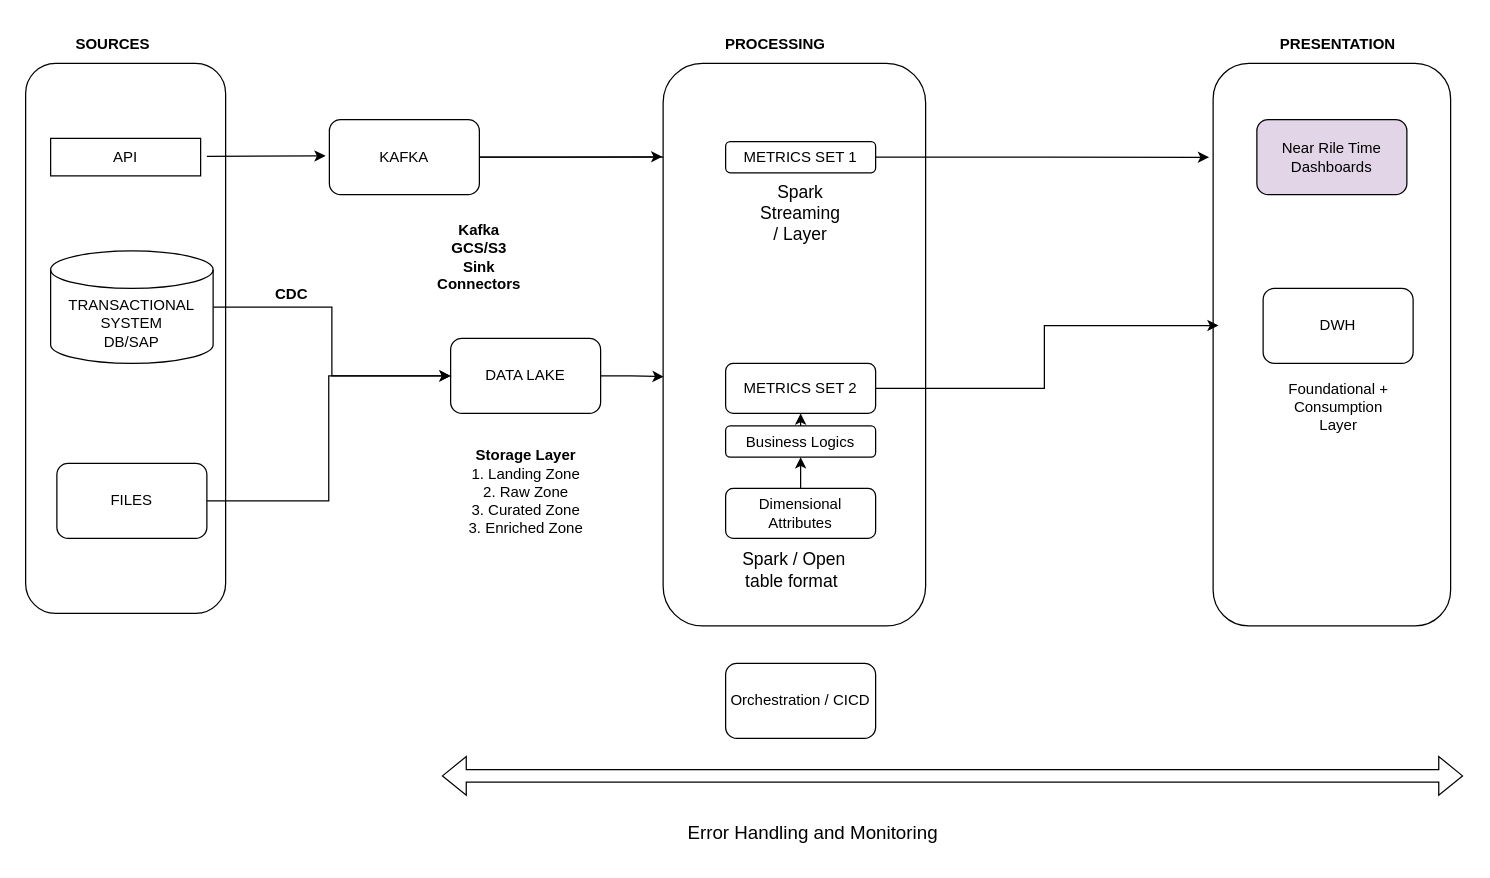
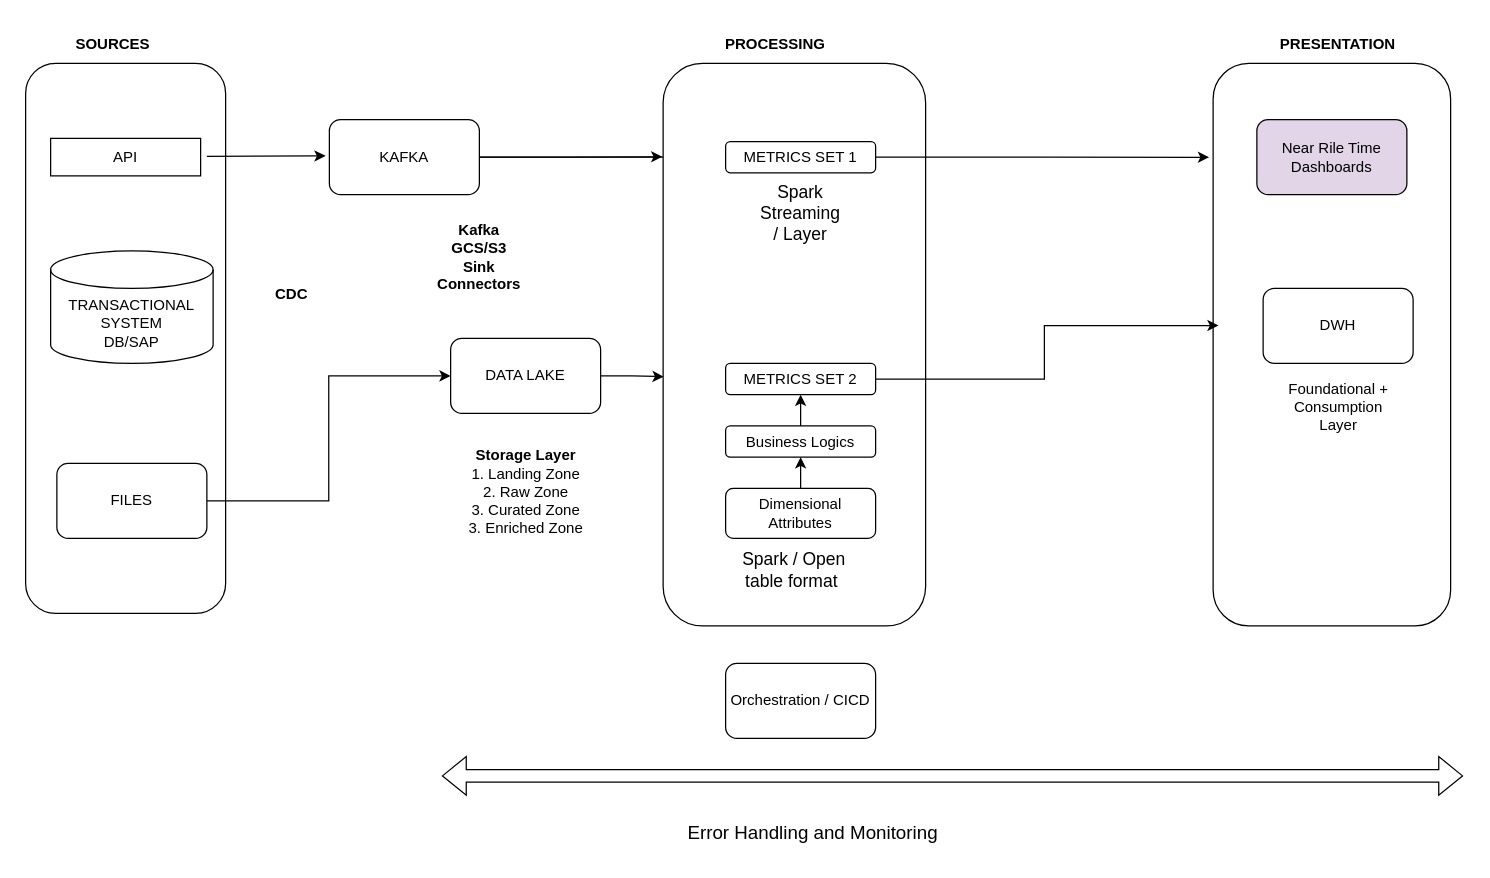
edge "TRANSACTIONAL SYSTEM DB/SAP" -> "DATA LAKE": removed
node "METRICS SET 2": size 150x50 -> 150x31
